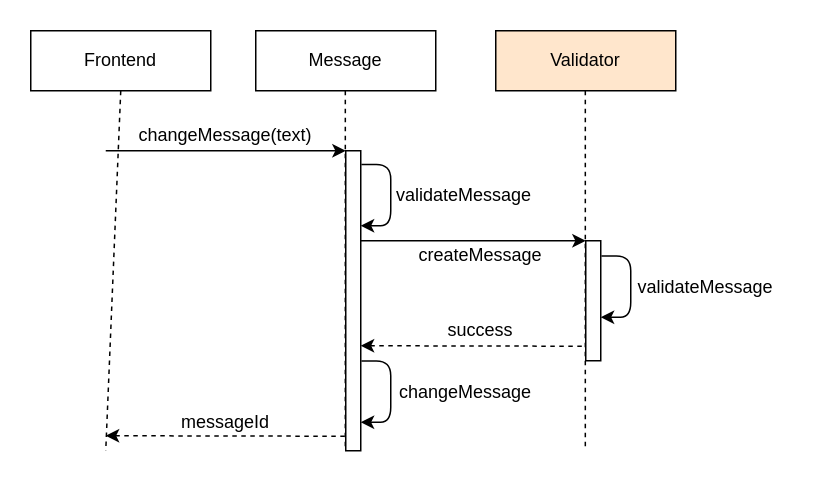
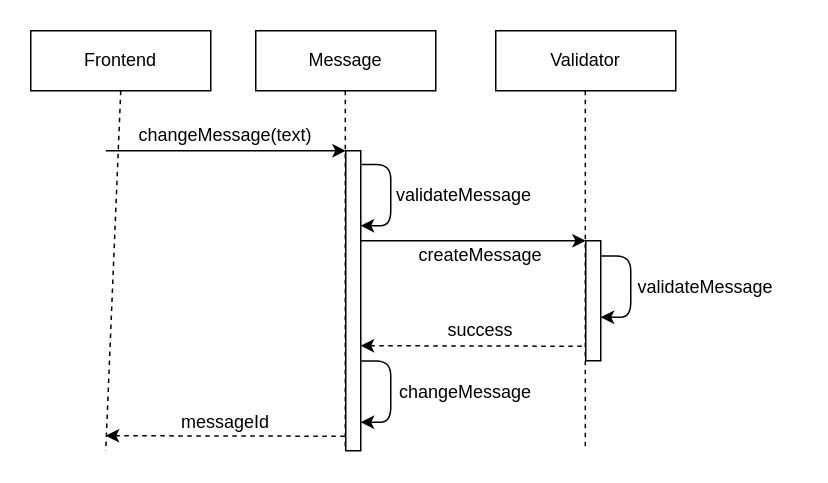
node "Validator": fillcolor #ffe6cc -> #ffffff
